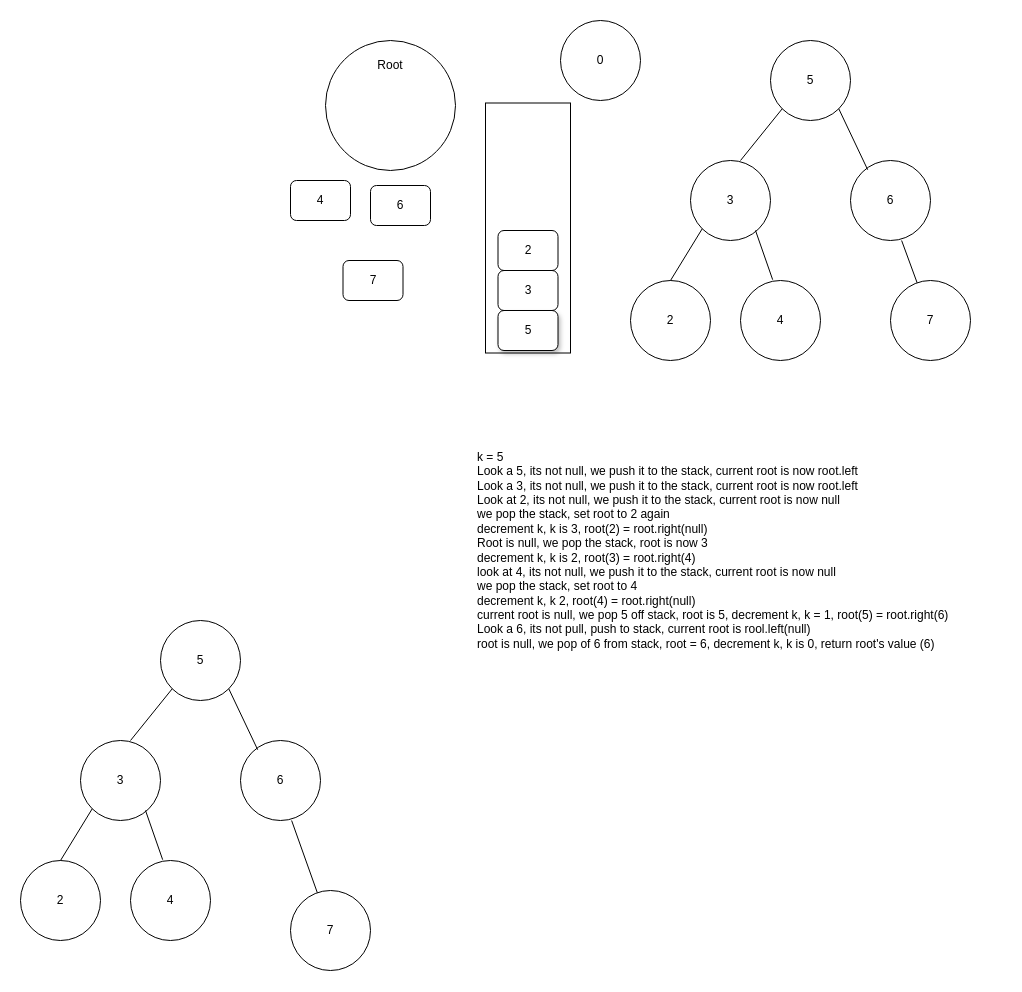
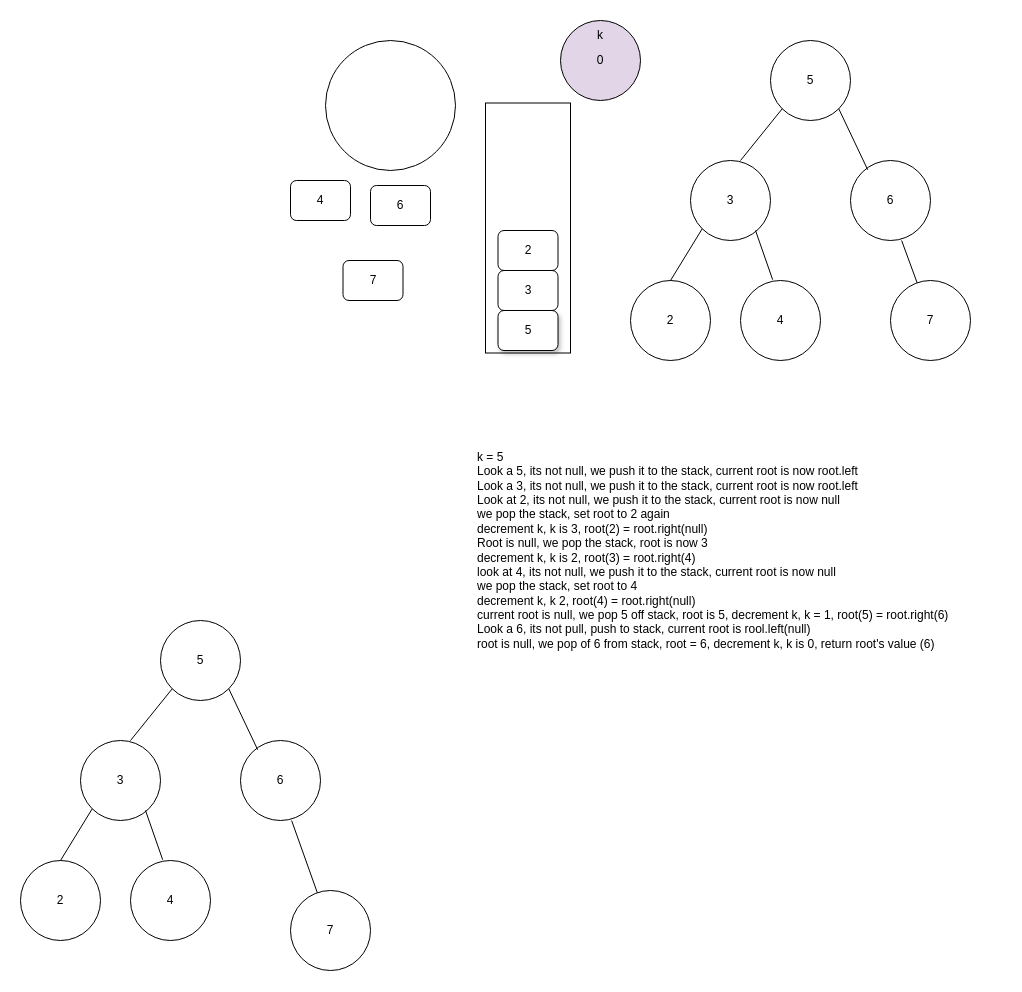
node "k": added
node "0": fillcolor #ffffff -> #e1d5e7
node "Root": removed
